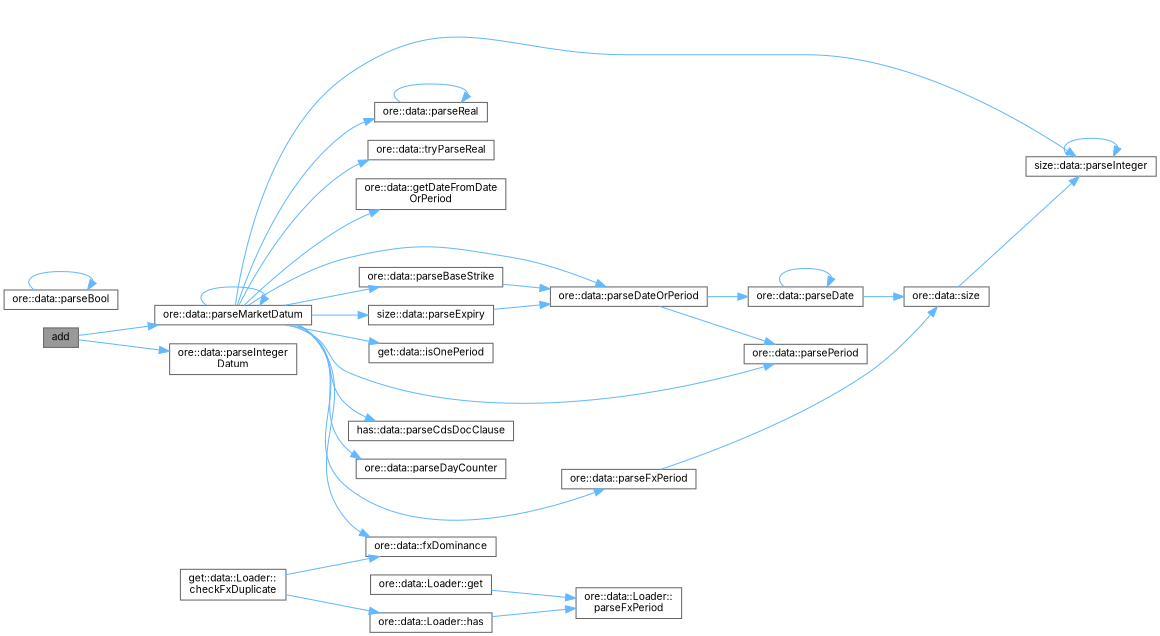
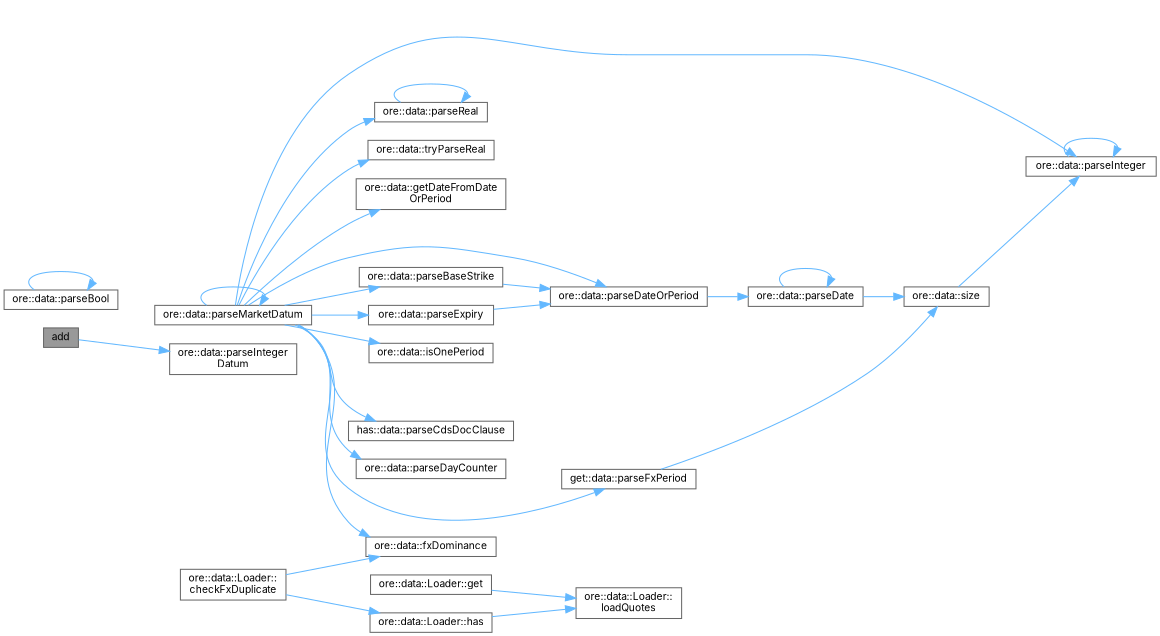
node "size::data::parseInteger": label "size::data::parseInteger" -> "ore::data::parseInteger"
node "size::data::parseExpiry": label "size::data::parseExpiry" -> "ore::data::parseExpiry"
edge "add" -> "ore::data::parseMarketDatum": removed
node "get::data::isOnePeriod": label "get::data::isOnePeriod" -> "ore::data::isOnePeriod"
node "ore::data::parsePeriod": removed
node "ore::data::parseFxPeriod": label "ore::data::parseFxPeriod" -> "get::data::parseFxPeriod"
node "get::data::Loader:: checkFxDuplicate": label "get::data::Loader:: checkFxDuplicate" -> "ore::data::Loader:: checkFxDuplicate"
node "ore::data::Loader:: parseFxPeriod": label "ore::data::Loader:: parseFxPeriod" -> "ore::data::Loader:: loadQuotes"
